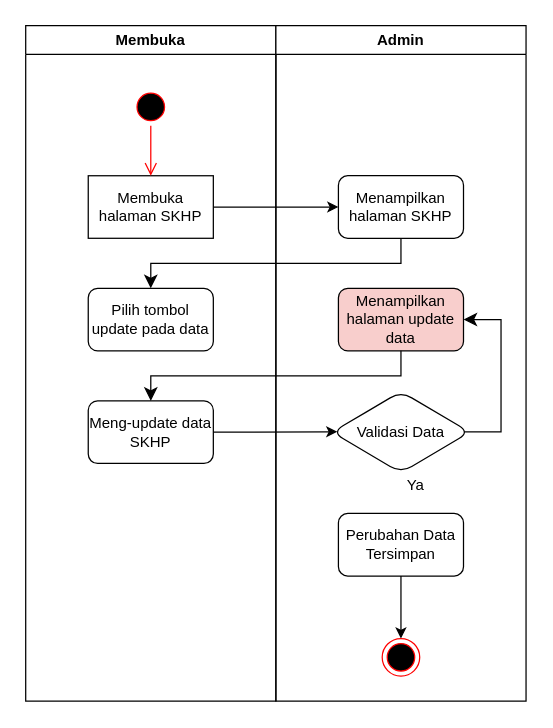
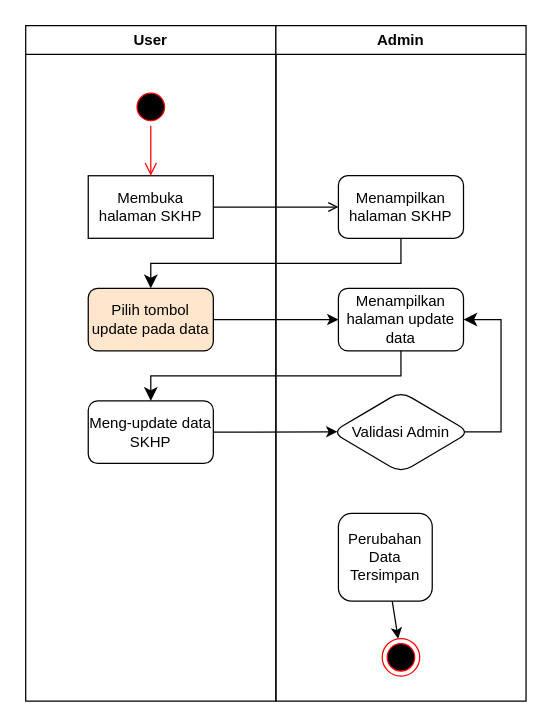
node "Membuka": label "Membuka" -> "User"
edge "Membuka halaman SKHP" -> "Menampilkan halaman SKHP": arrowhead classic -> open
node "Pilih tombol update pada data": fillcolor #ffffff -> #ffe6cc
edge "Pilih tombol update pada data" -> "Menampilkan halaman update data": added
node "Menampilkan halaman update data": fillcolor #f8cecc -> #ffffff
node "Validasi Data": label "Validasi Data" -> "Validasi Admin"
node "Ya": removed
node "Perubahan Data Tersimpan": size 125x63 -> 94x88
